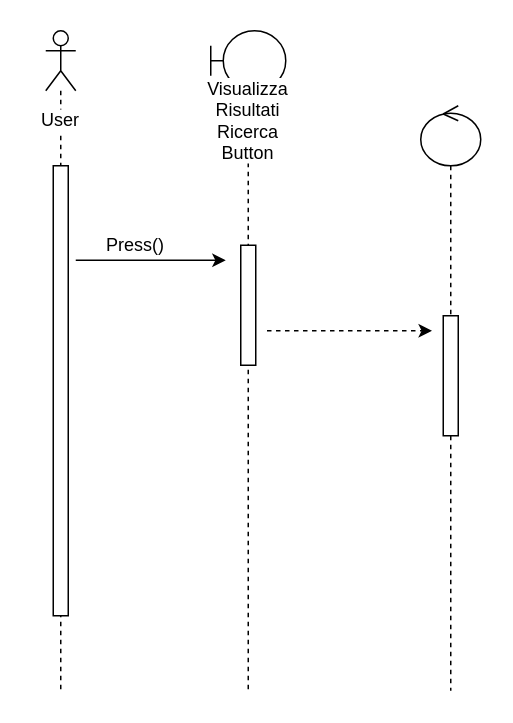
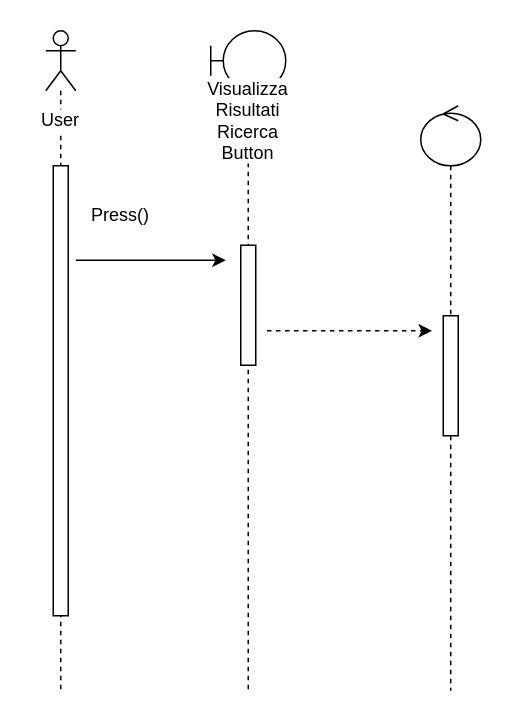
node "Press()": moved (136, 245) -> (121, 215)
